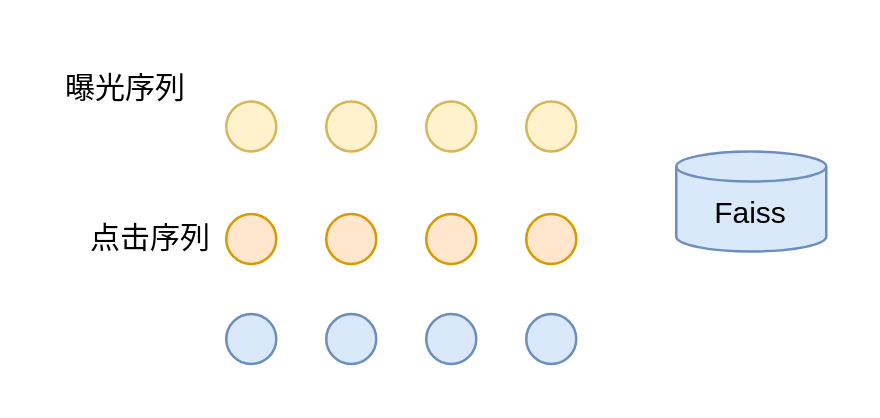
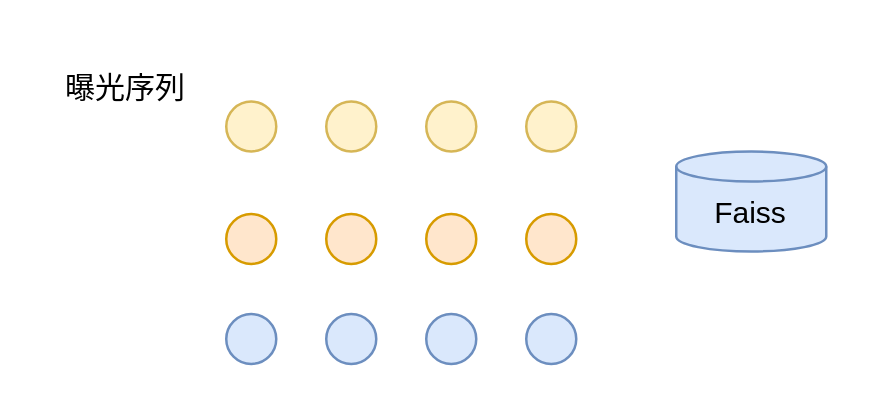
node "点击序列": removed
